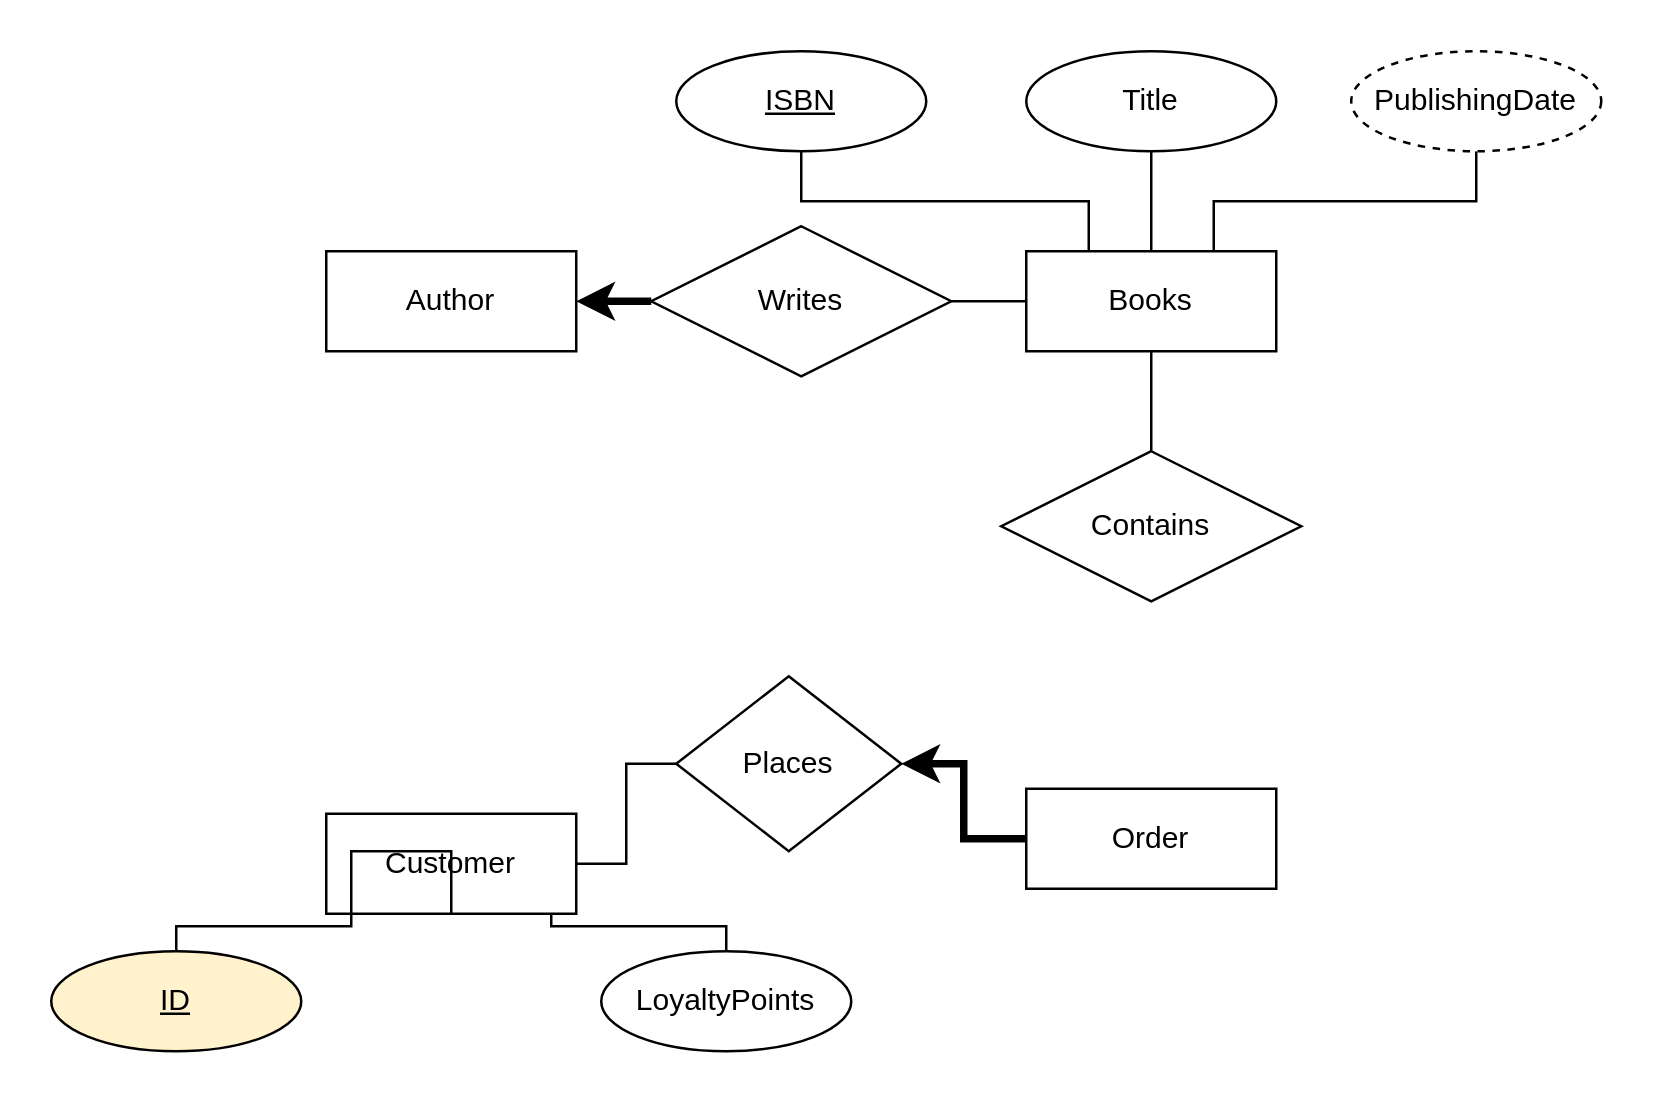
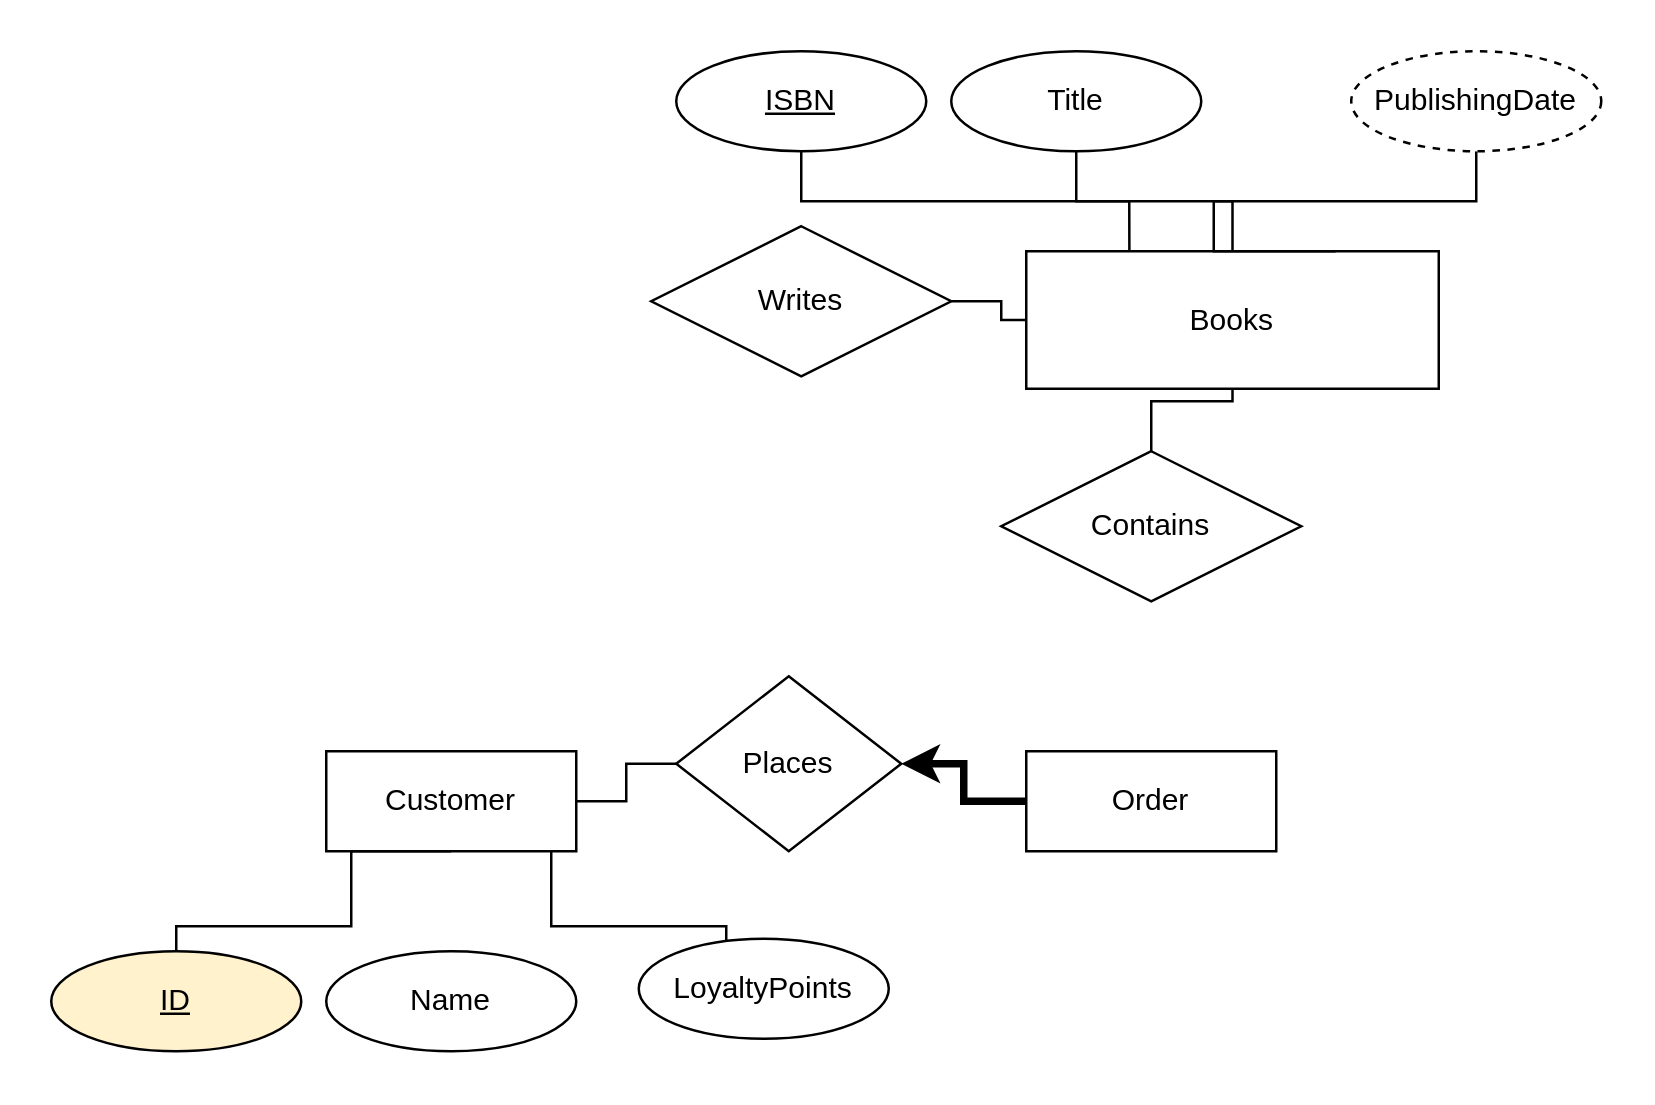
node "Title": moved (1151, 101) -> (1076, 101)
node "Author": removed
edge "Writes" -> "Author": removed
node "Books": size 250x100 -> 413x138
node "Order": moved (1151, 839) -> (1151, 801)
node "Customer": moved (451, 864) -> (451, 801)
node "Name": added
node "LoyaltyPoints": moved (726, 1001) -> (764, 989)
